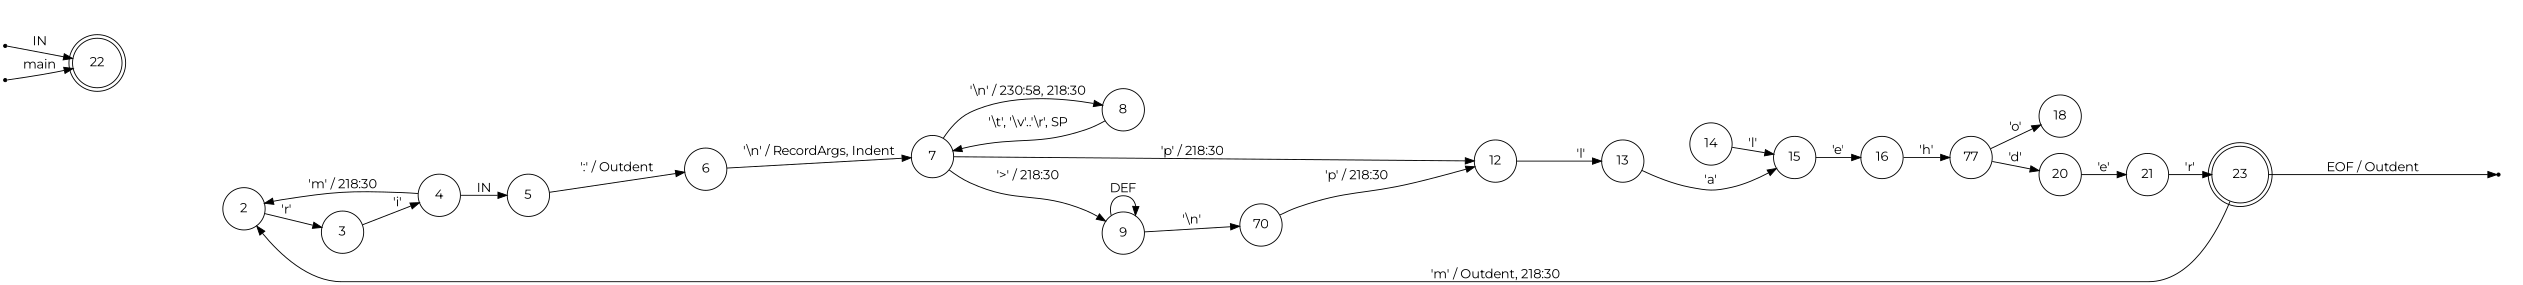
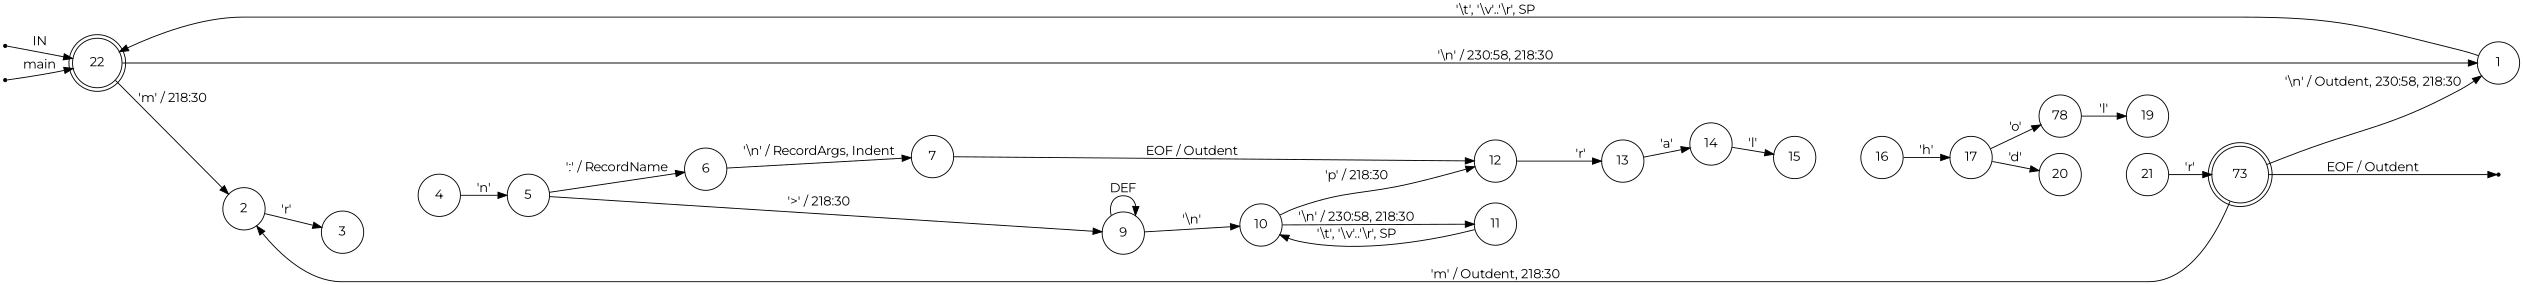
node "1": added
node "8": removed
node "18": label "18" -> "78"
node "19": added
edge "7" -> "12": label "'p' / 218:30" -> "EOF / Outdent"
edge "12" -> "13": label "'l'" -> "'r'"
edge "15" -> "16": removed, label "'e'"
node "77": label "77" -> "17"
edge "5" -> "6": label "':' / Outdent" -> "':' / RecordName"
edge "20" -> "21": removed, label "'e'"
node "23": label "23" -> "73"
edge "4" -> "5": label "IN" -> "'n'"
edge "13" -> "15": now "13" -> "14"
edge "4" -> "2": now "22" -> "2"
edge "7" -> "9": now "5" -> "9"
edge "3" -> "4": removed, label "'i'"
node "11": added
node "70": label "70" -> "10"
